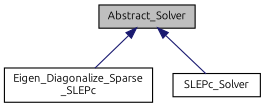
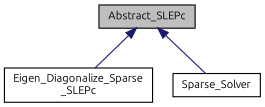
node "Abstract_Solver": label "Abstract_Solver" -> "Abstract_SLEPc"
node "SLEPc_Solver": label "SLEPc_Solver" -> "Sparse_Solver"
